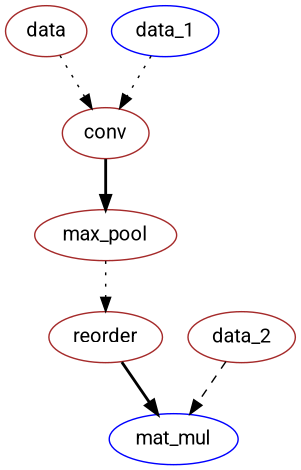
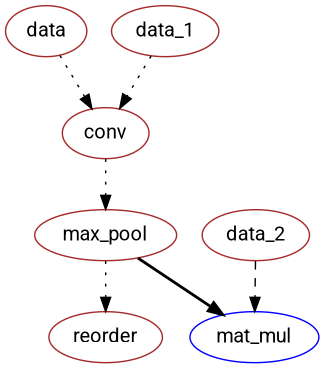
node "data_1": color blue -> brown
edge "conv" -> "max_pool": style bold -> dotted
edge "reorder" -> "mat_mul": now "max_pool" -> "mat_mul"
